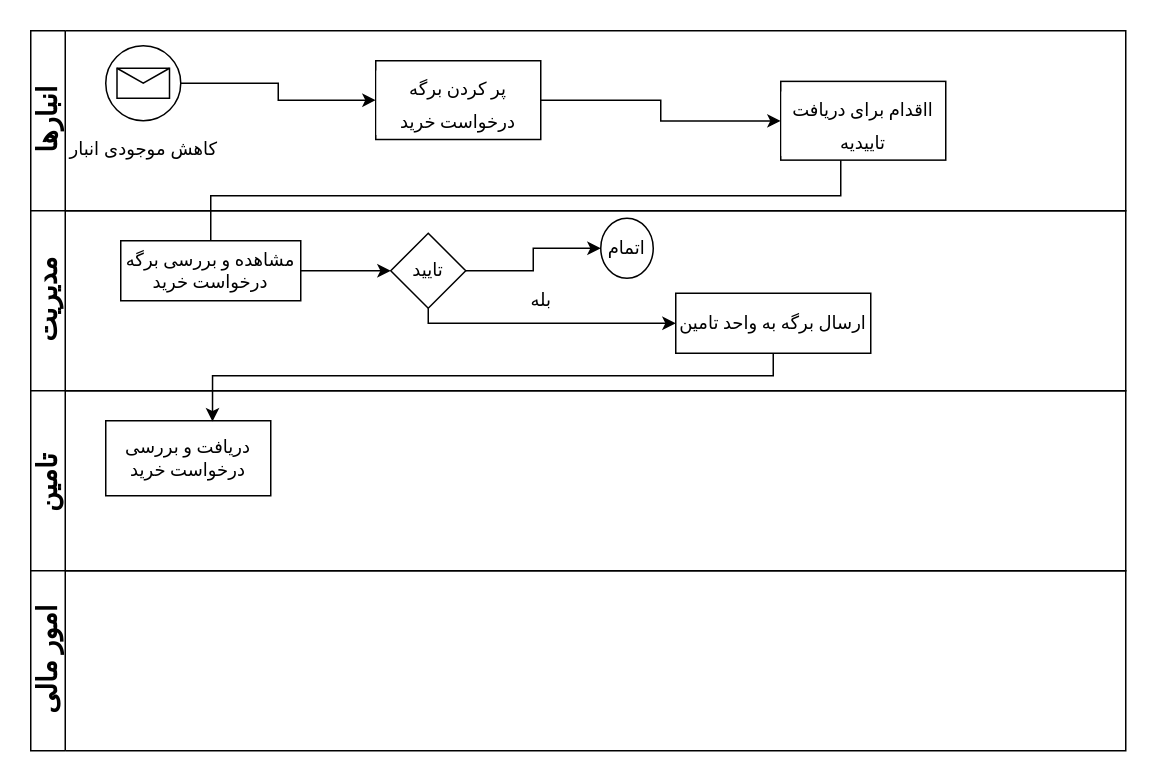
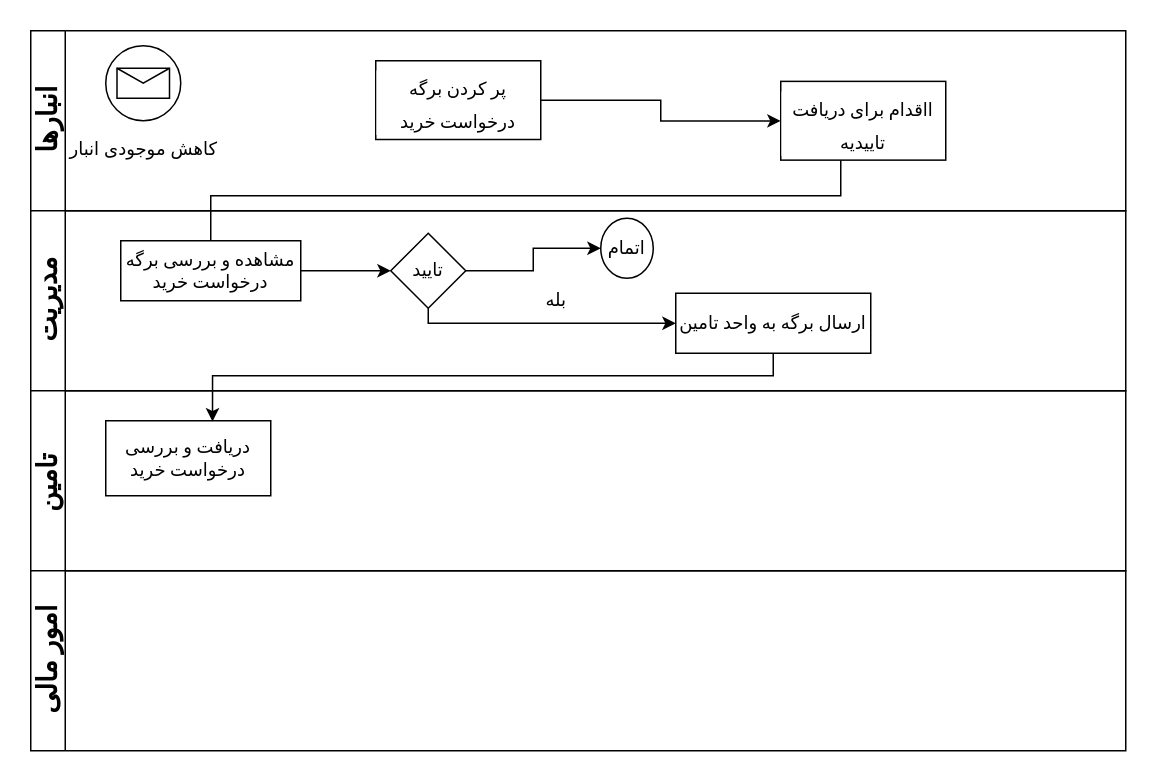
edge "کاهش موجودی انبار" -> "پر کردن برگه درخواست خرید": removed
node "بله": moved (541, 301) -> (556, 301)
